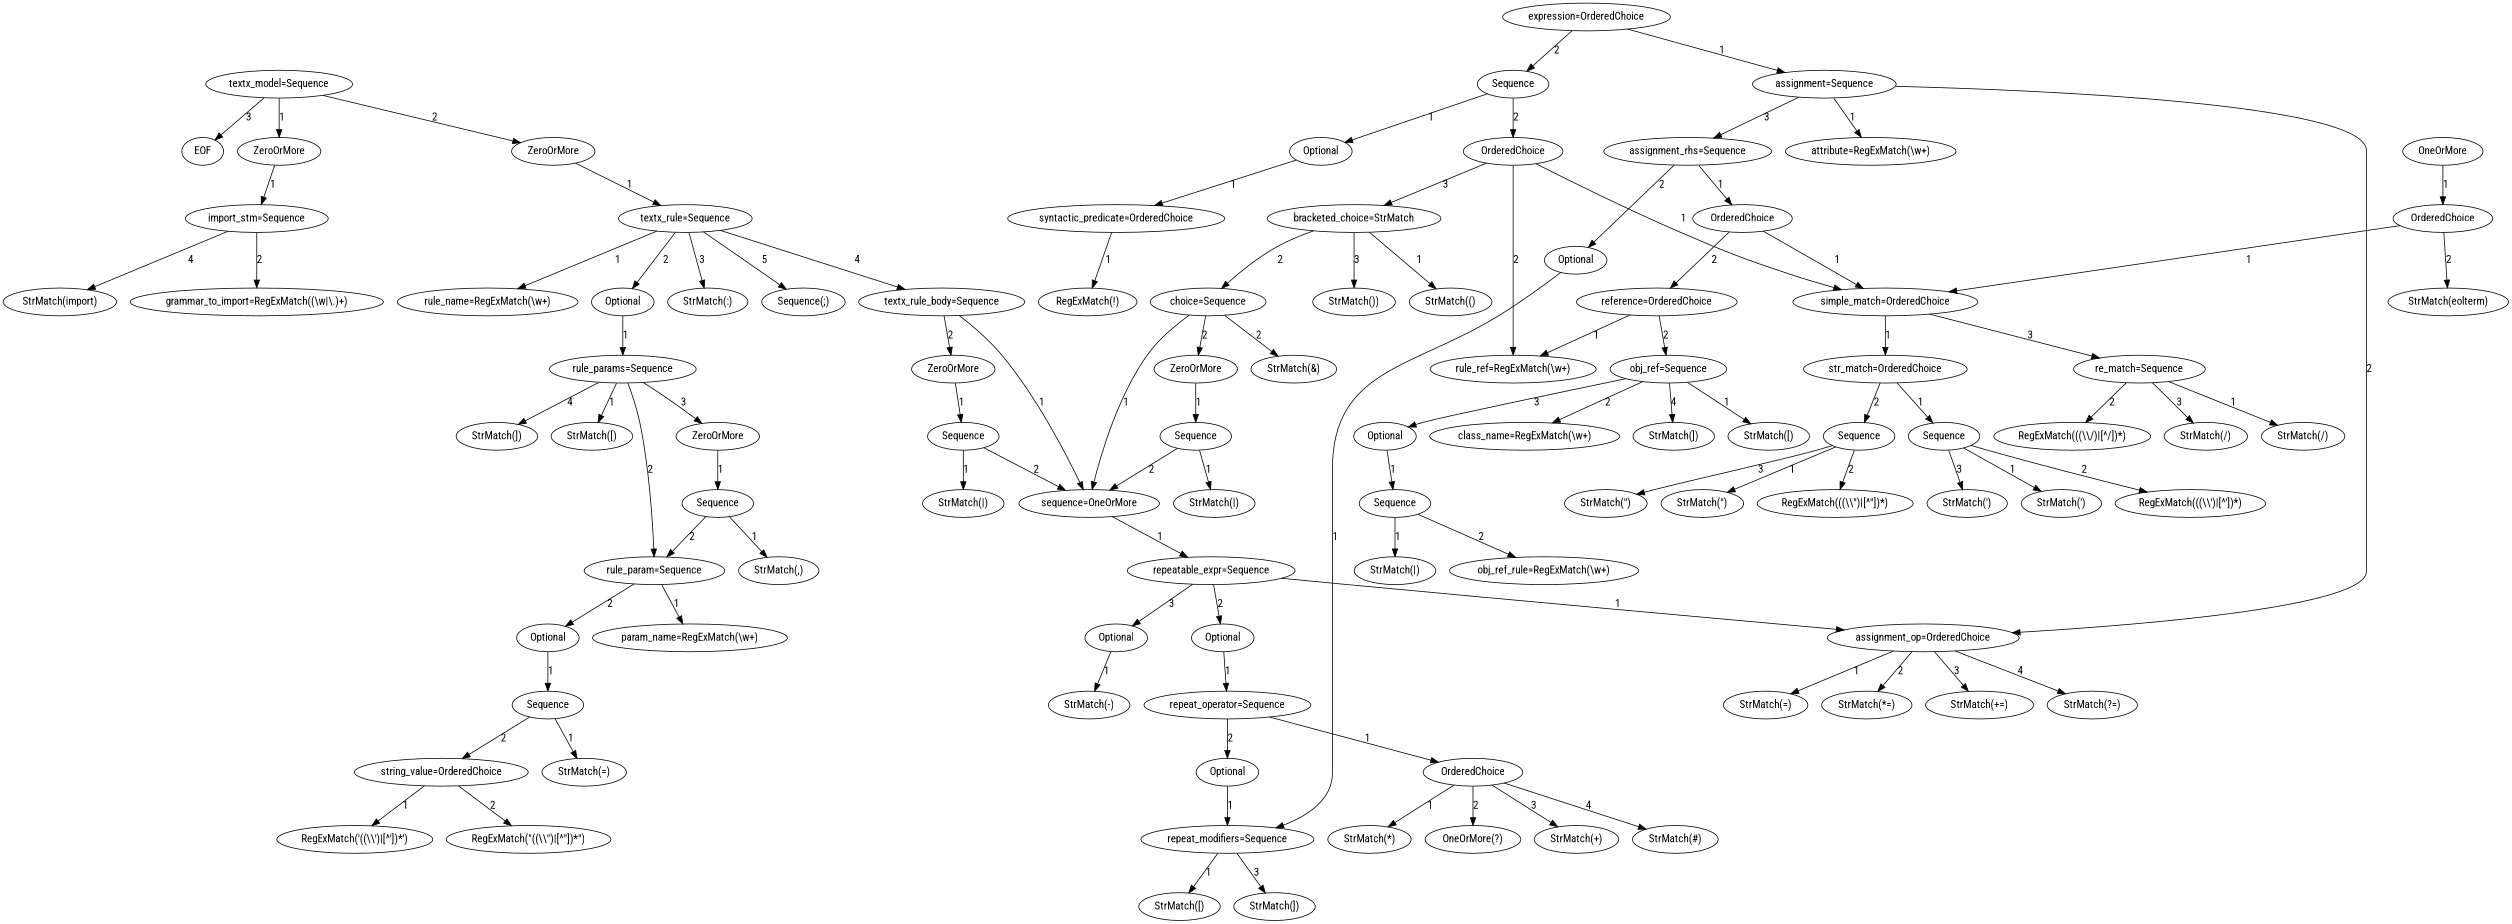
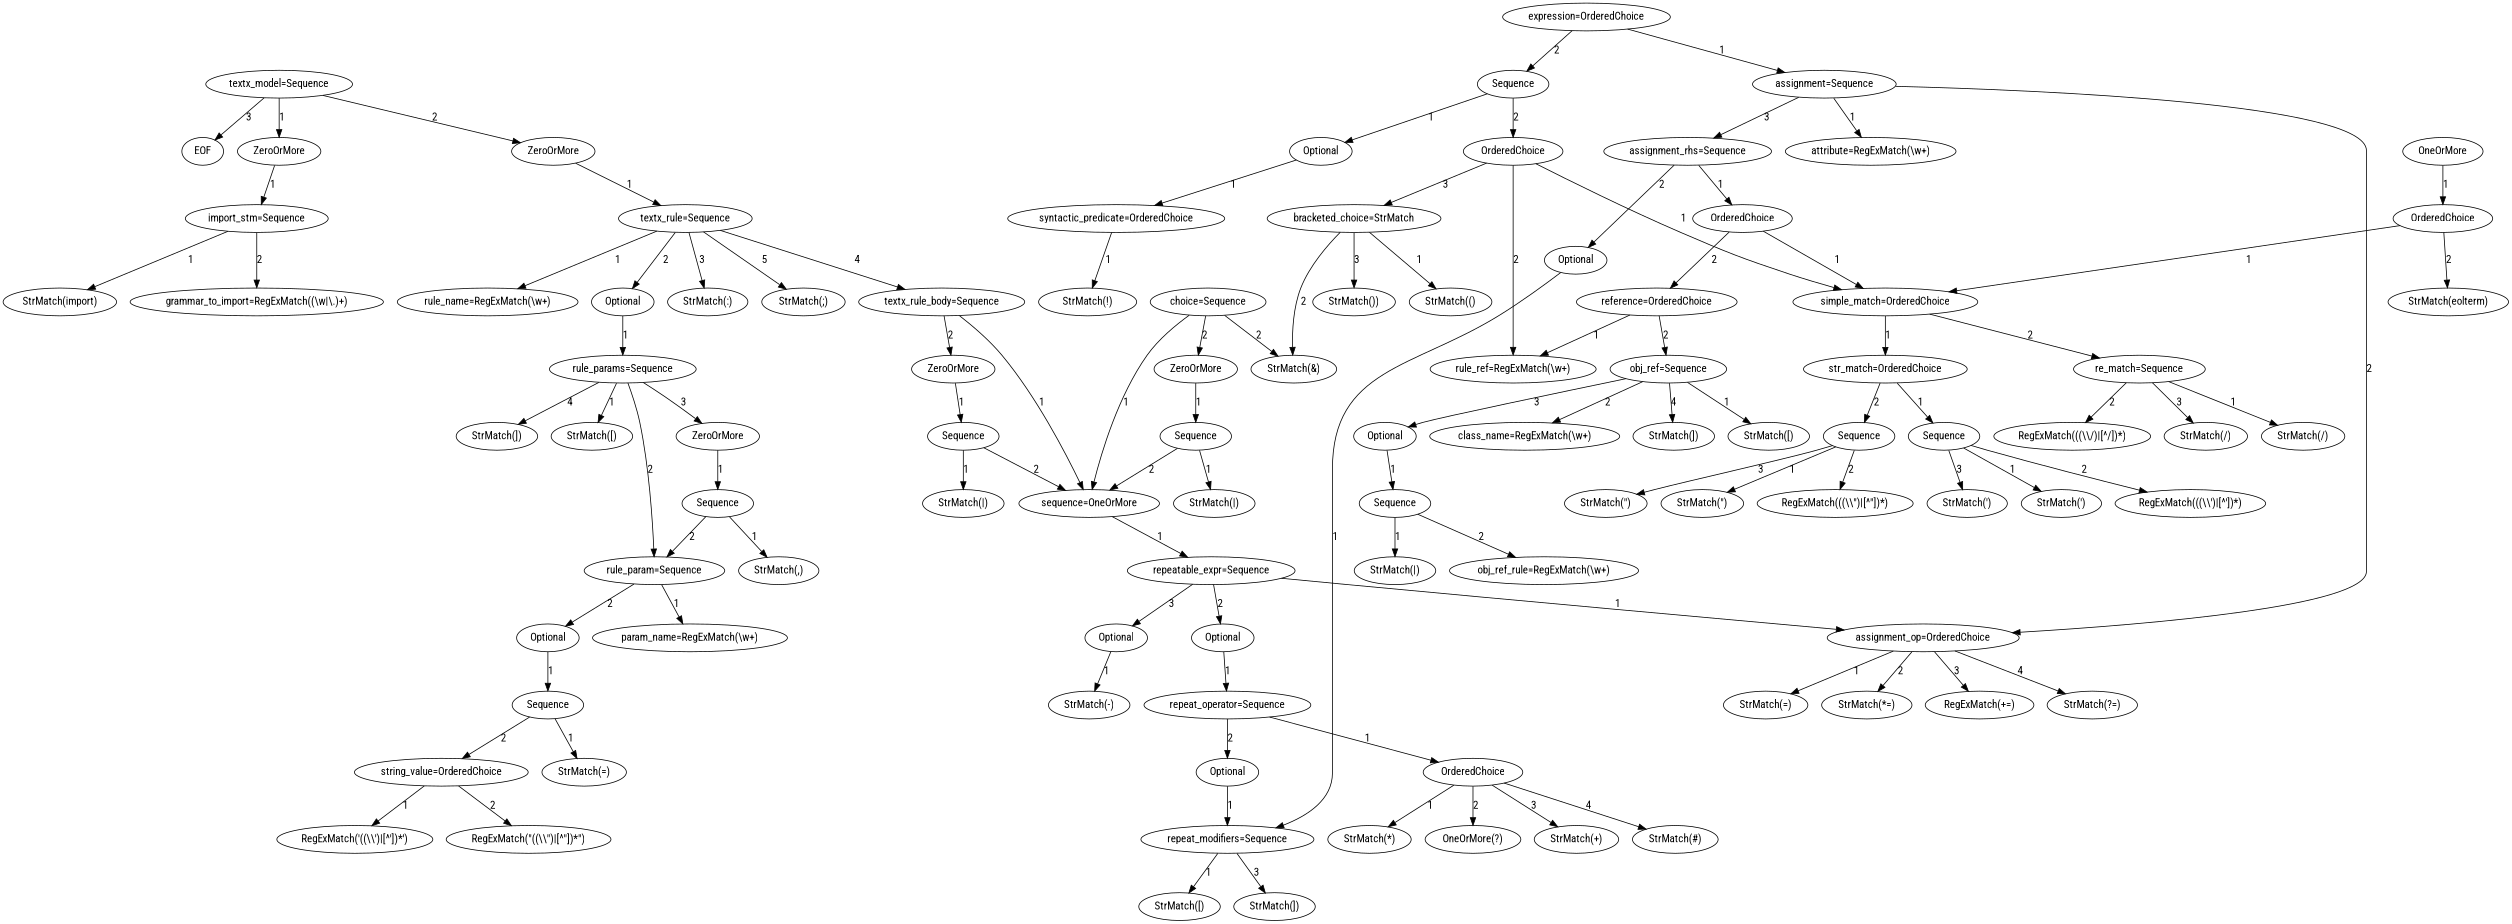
edge "bracketed_choice=StrMatch" -> "choice=Sequence": now "bracketed_choice=StrMatch" -> "StrMatch(&)"
edge "import_stm=Sequence" -> "StrMatch(import)": label "4" -> "1"
node "Sequence(;)": label "Sequence(;)" -> "StrMatch(;)"
node "RegExMatch(!)": label "RegExMatch(!)" -> "StrMatch(!)"
edge "simple_match=OrderedChoice" -> "re_match=Sequence": label "3" -> "2"
node "StrMatch(+=)": label "StrMatch(+=)" -> "RegExMatch(+=)"
